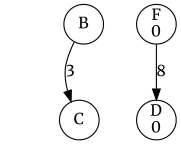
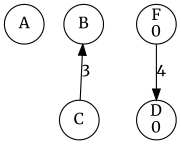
node "A": added
edge "B" -> "C": reversed
edge "F 0" -> "D 0": label "8" -> "4"
